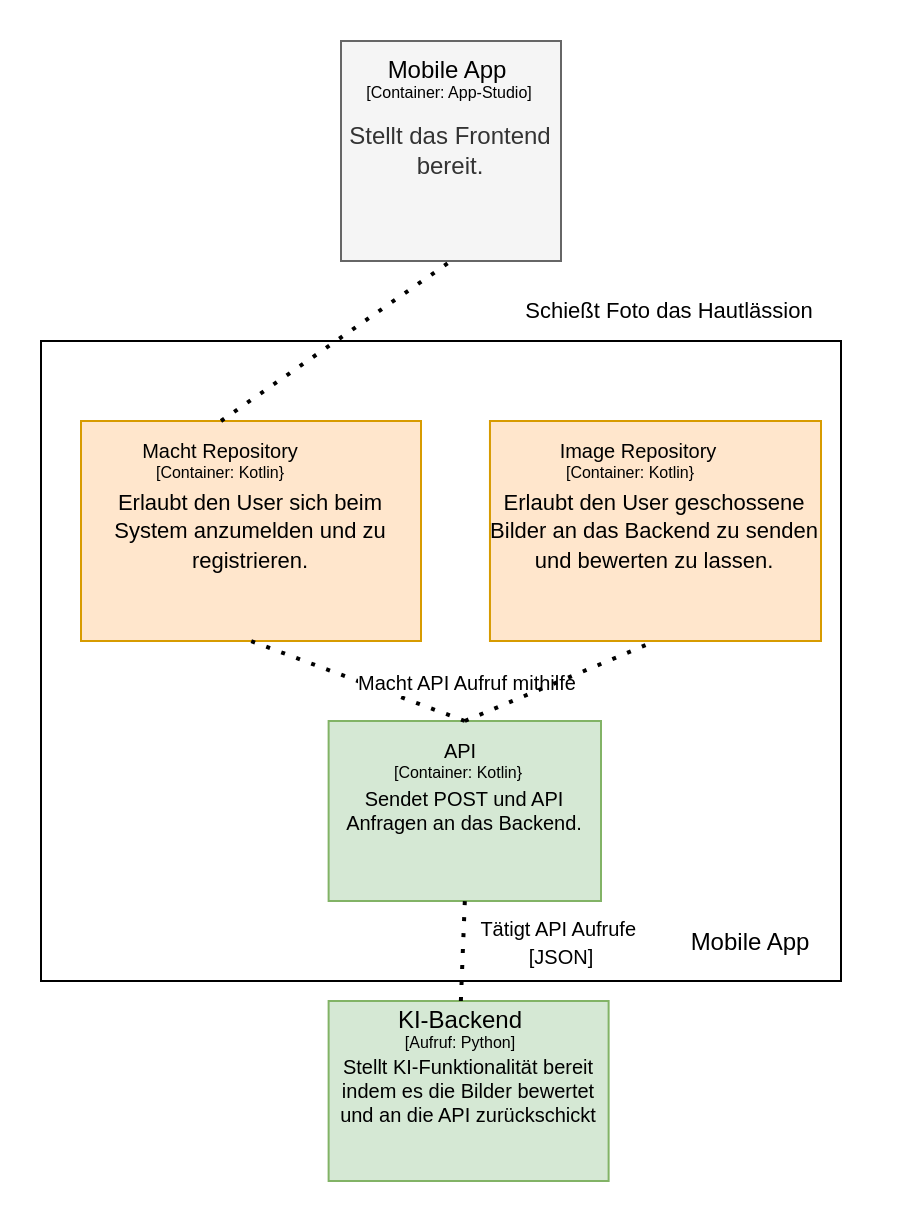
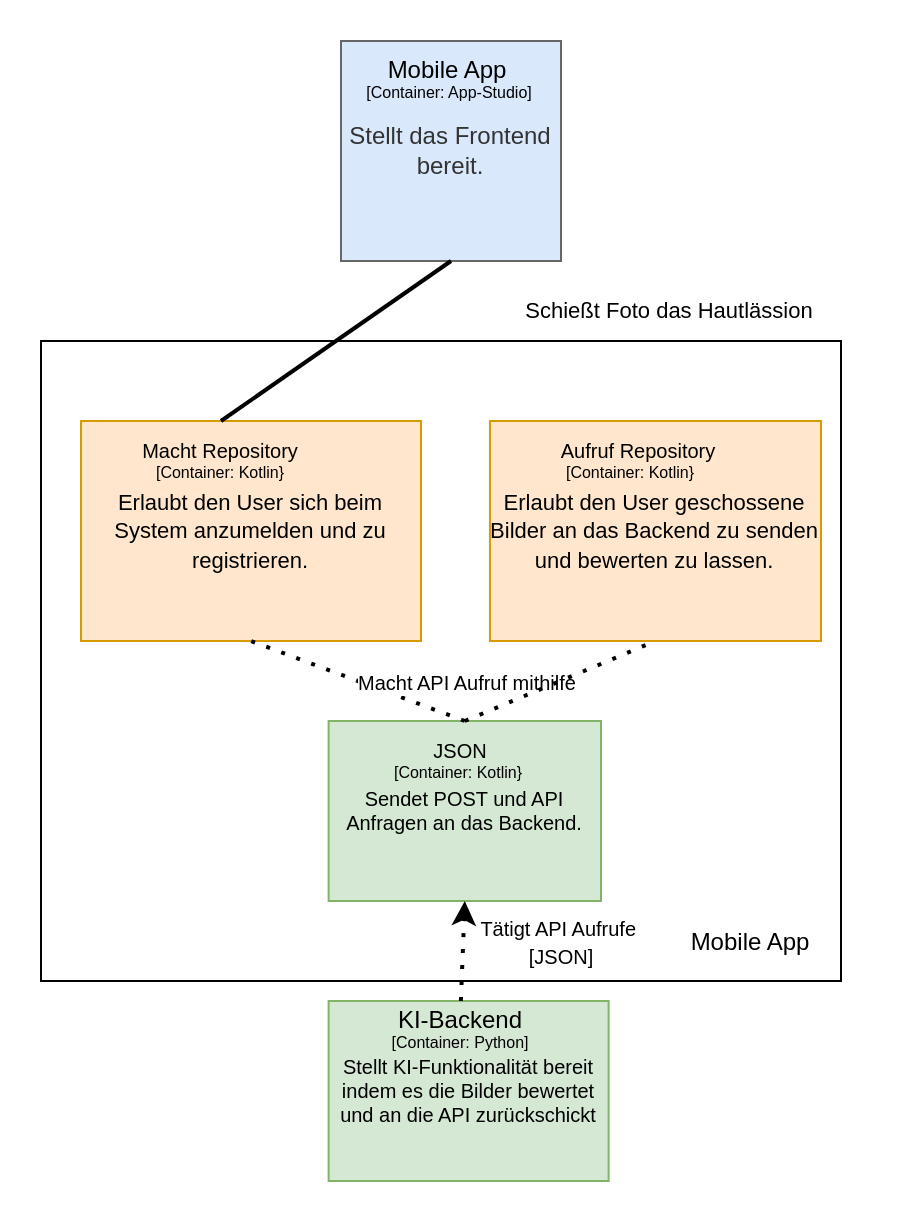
node "Stellt das Frontend bereit.": fillcolor #f5f5f5 -> #dae8fc
edge "Stellt das Frontend bereit." -- "Macht Repository": style dashed -> solid
node "Image Repository": label "Image Repository" -> "Aufruf Repository"
node "API": label "API" -> "JSON"
edge "Sendet POST und API Anfragen an das Backend." -- "KI-Backend": arrowhead none -> classic
node "[Aufruf: Python]": label "[Aufruf: Python]" -> "[Container: Python]"
